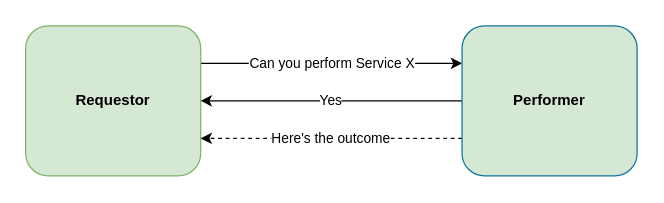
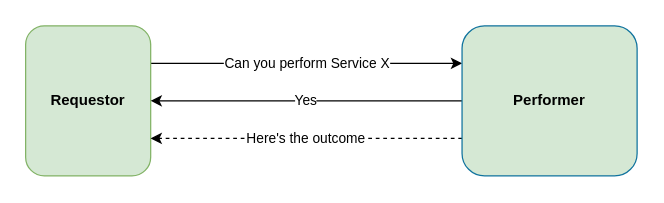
node "Requestor": size 175x150 -> 125x150
